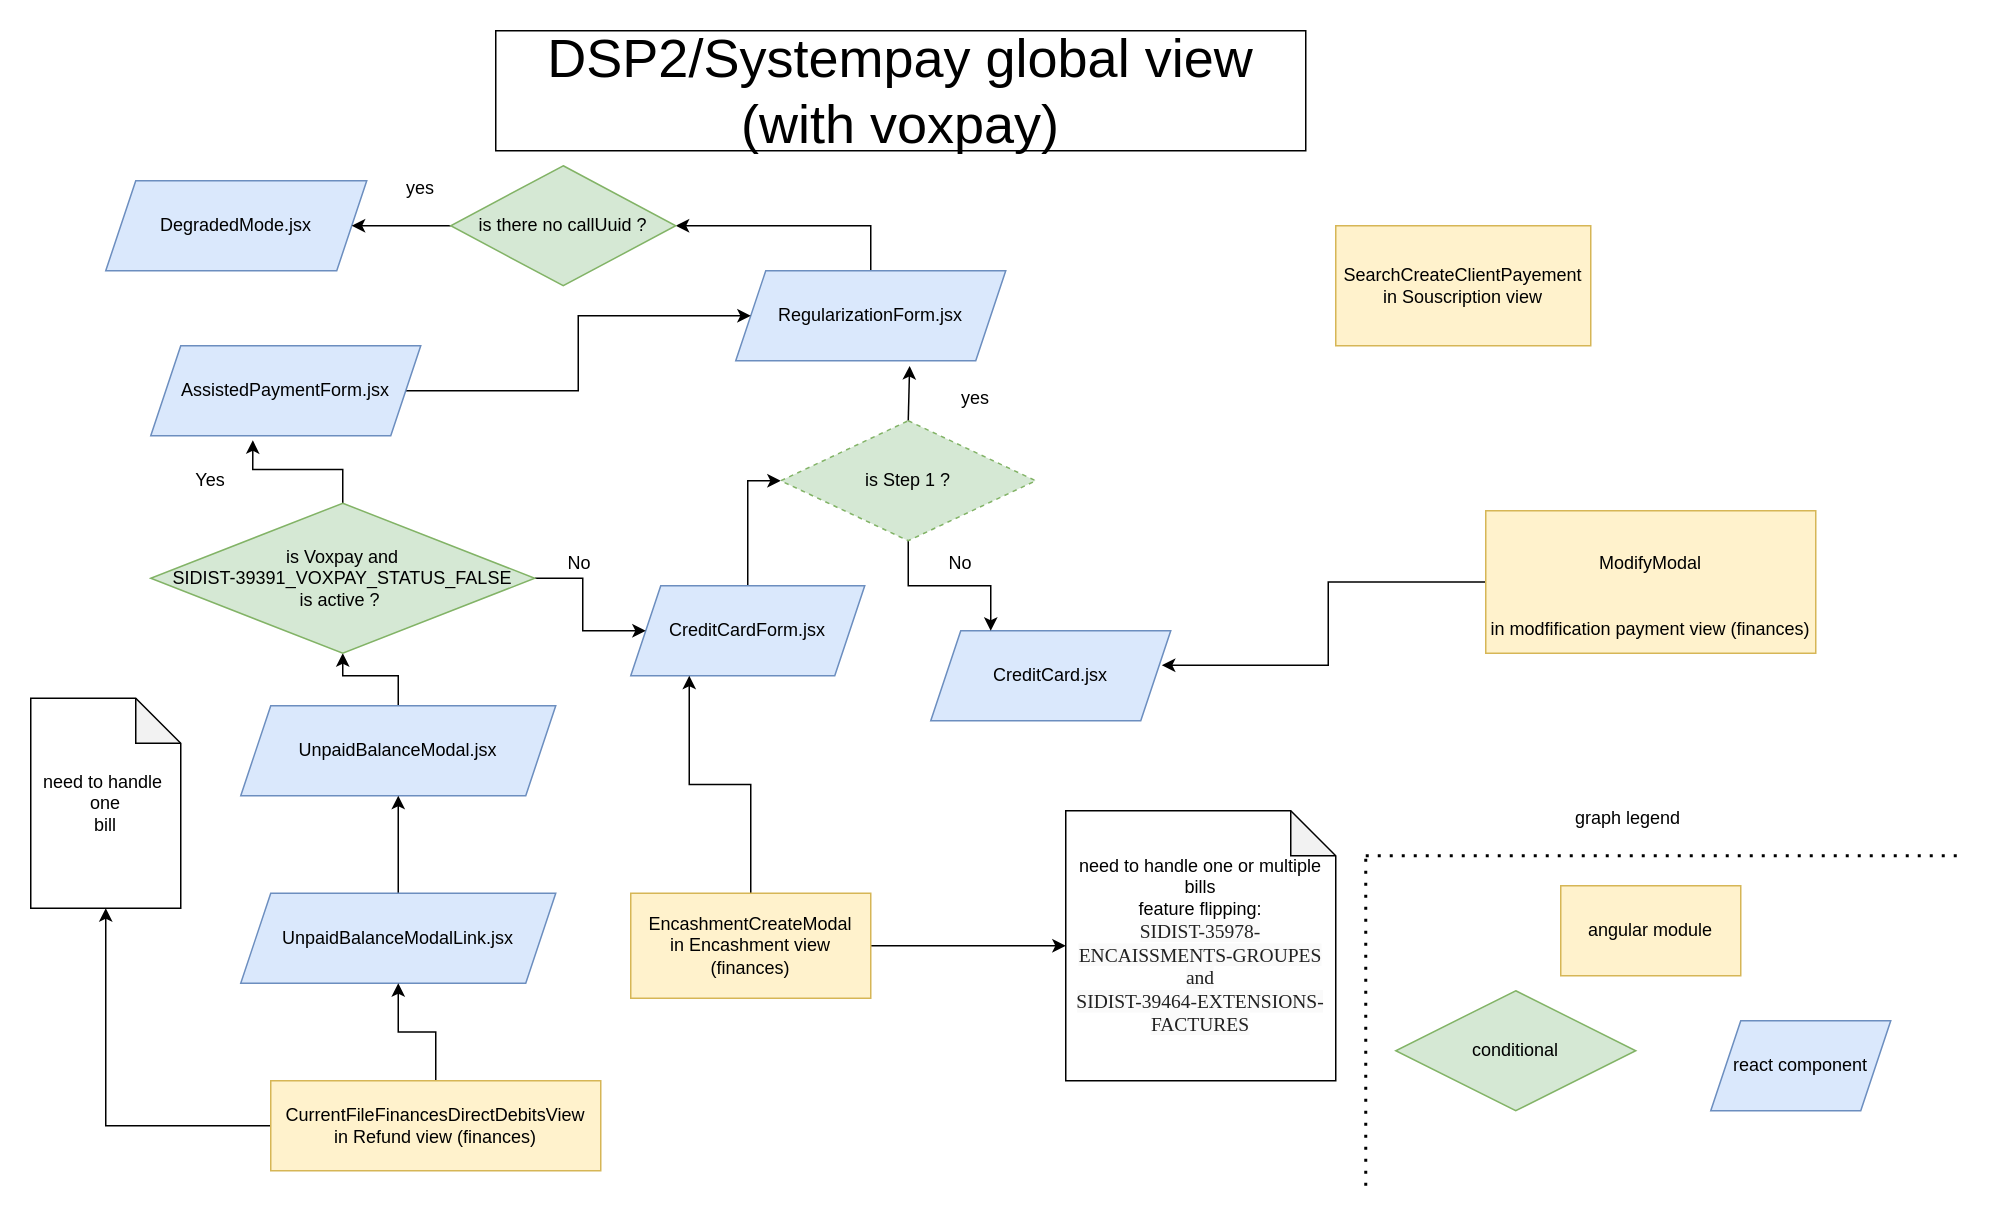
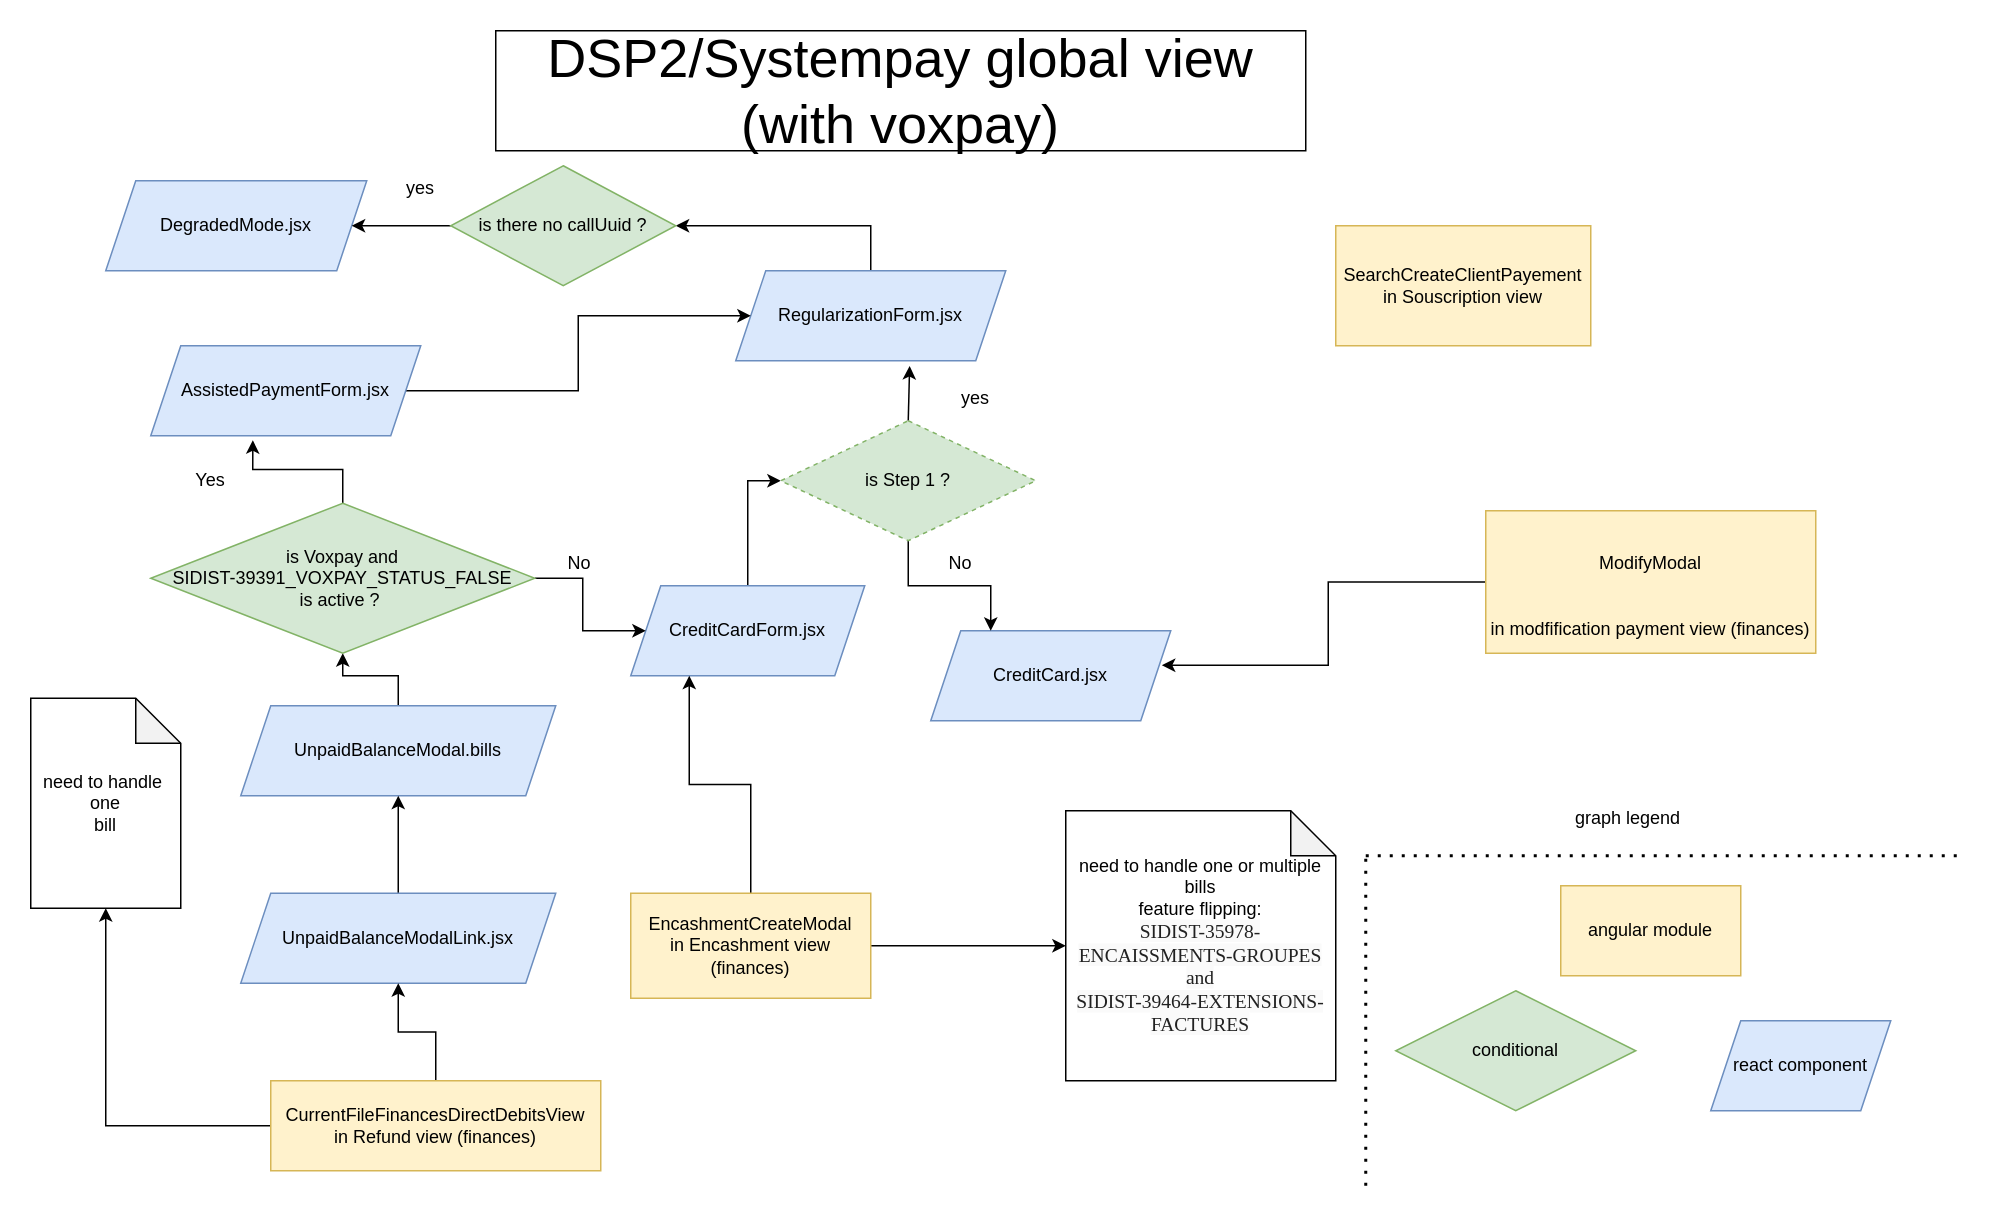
node "UnpaidBalanceModal.jsx": label "UnpaidBalanceModal.jsx" -> "UnpaidBalanceModal.bills"
